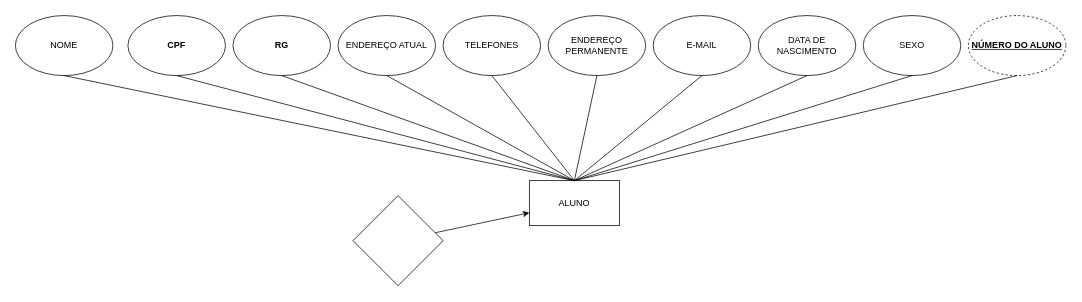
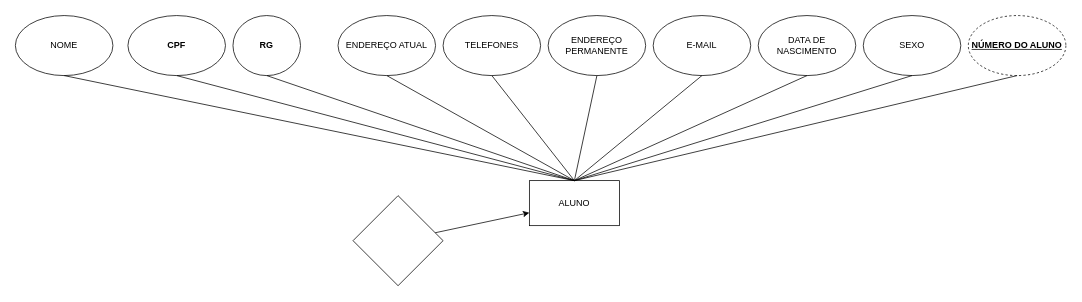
node "RG": size 98x60 -> 68x60
